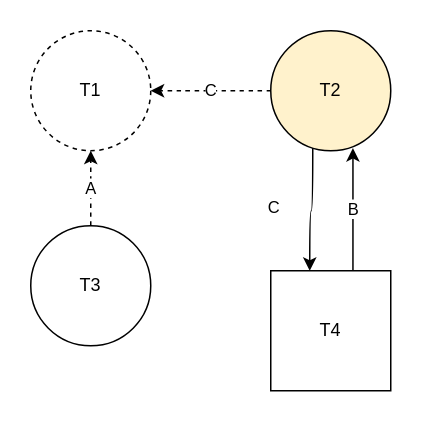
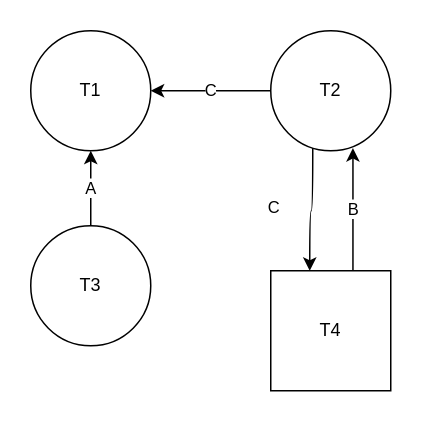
node "T1": style dashed -> solid
edge "T2" -> "T1": style dashed -> solid
node "T2": fillcolor #fff2cc -> #ffffff
edge "T3" -> "T1": style dashed -> solid
